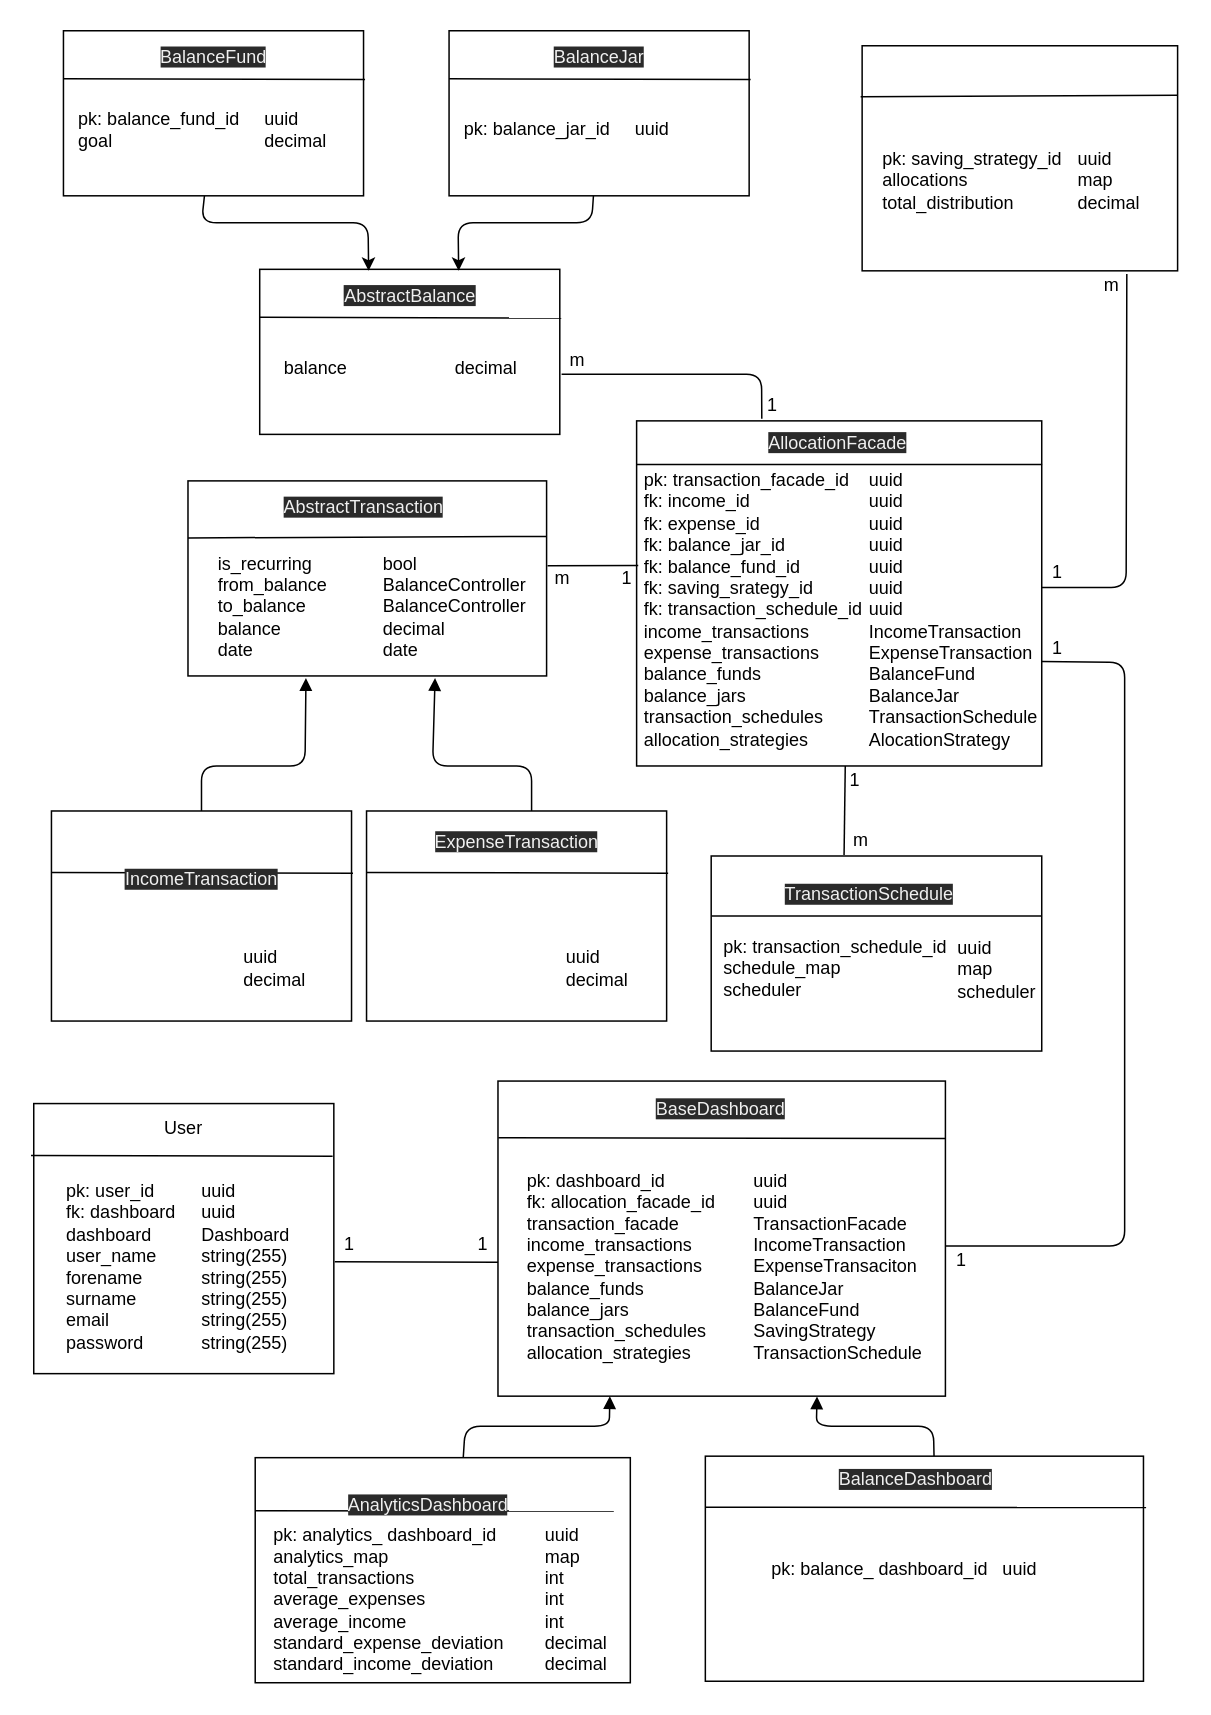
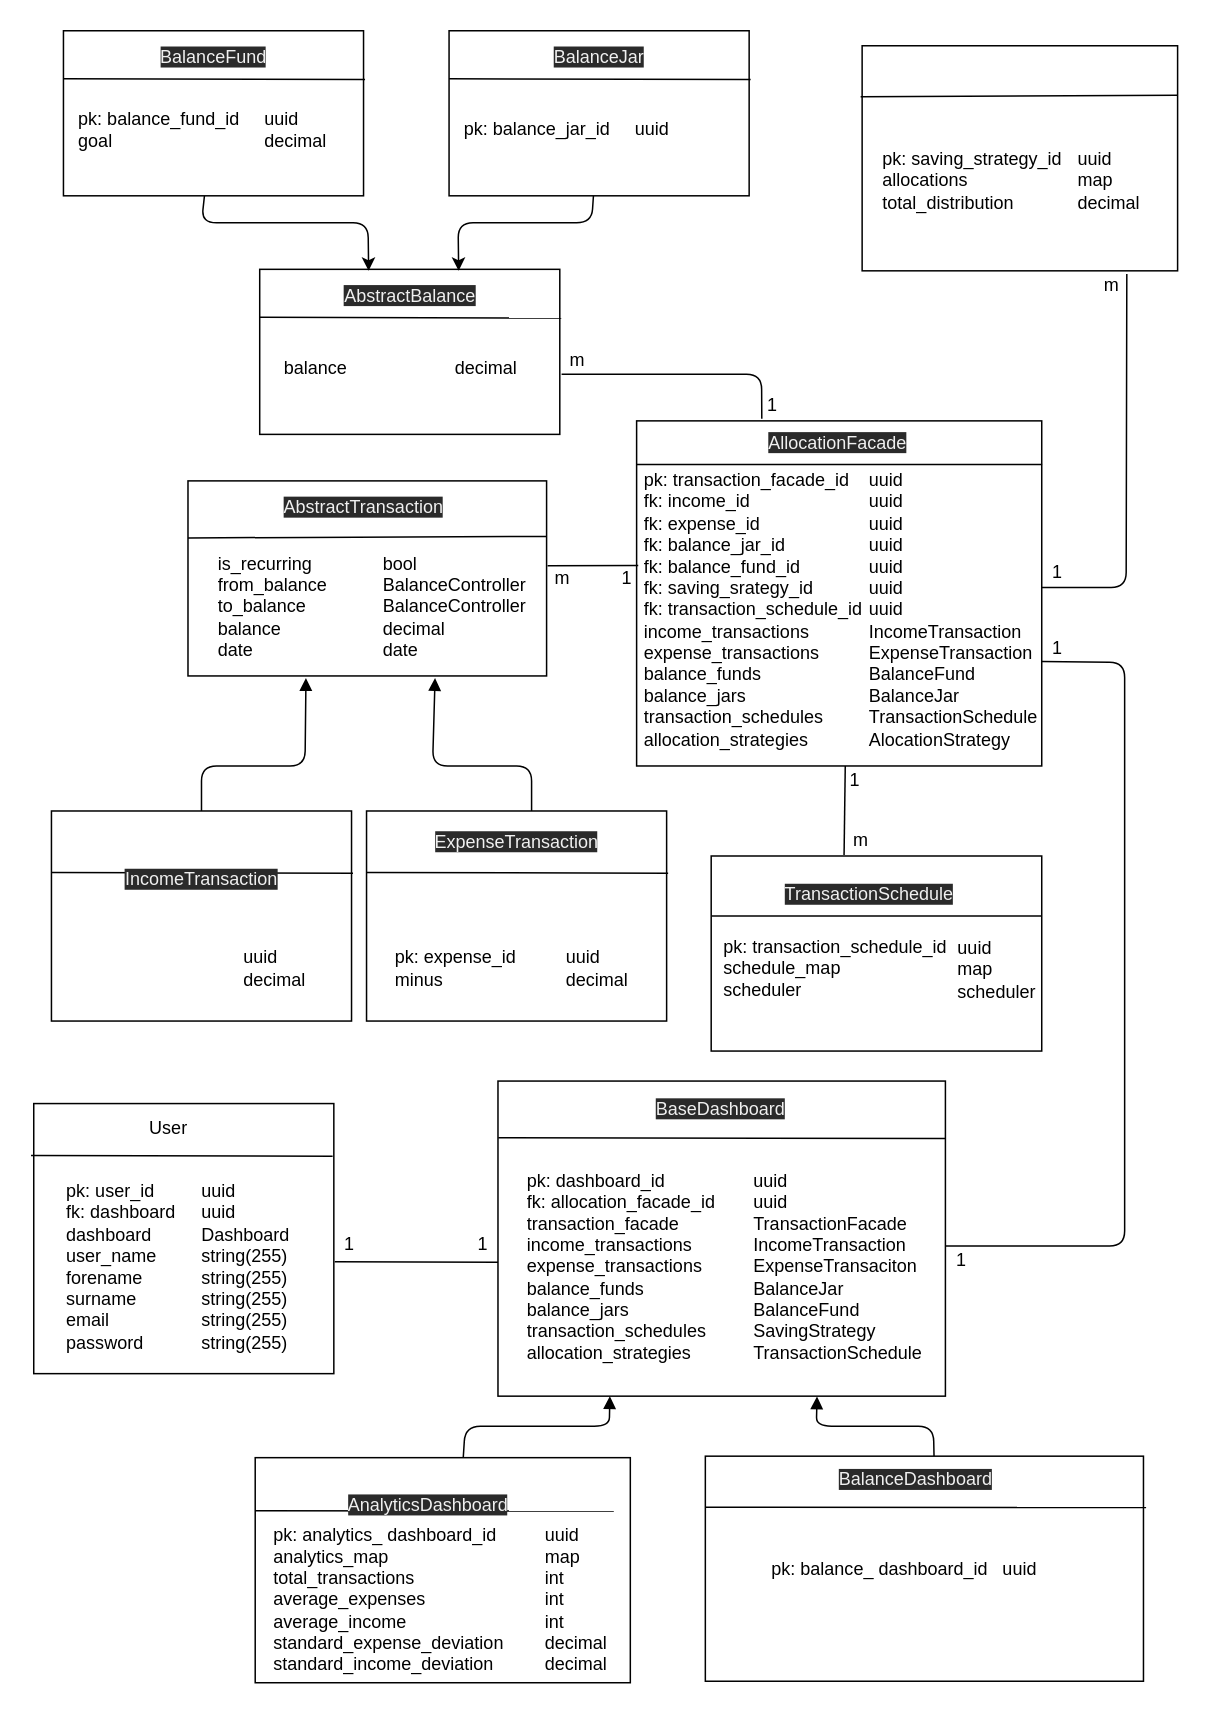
node "pk: expense_id minus": added
node "User": moved (184, 1130) -> (169, 1130)
